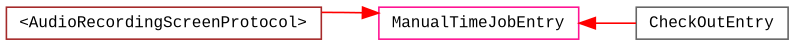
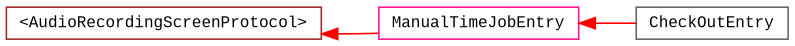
edge "<AudioRecordingScreenProtocol>" -> "ManualTimeJobEntry": reversed
